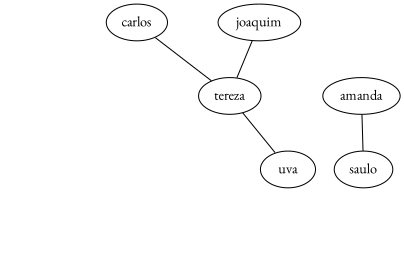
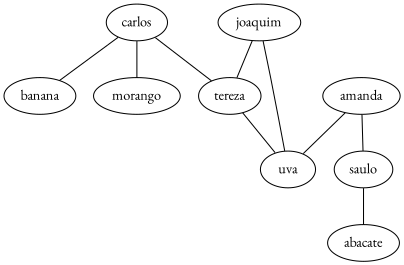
node "banana": added
node "morango": added
edge "joaquim" -- "uva": added
edge "amanda" -- "uva": added
node "abacate": added
